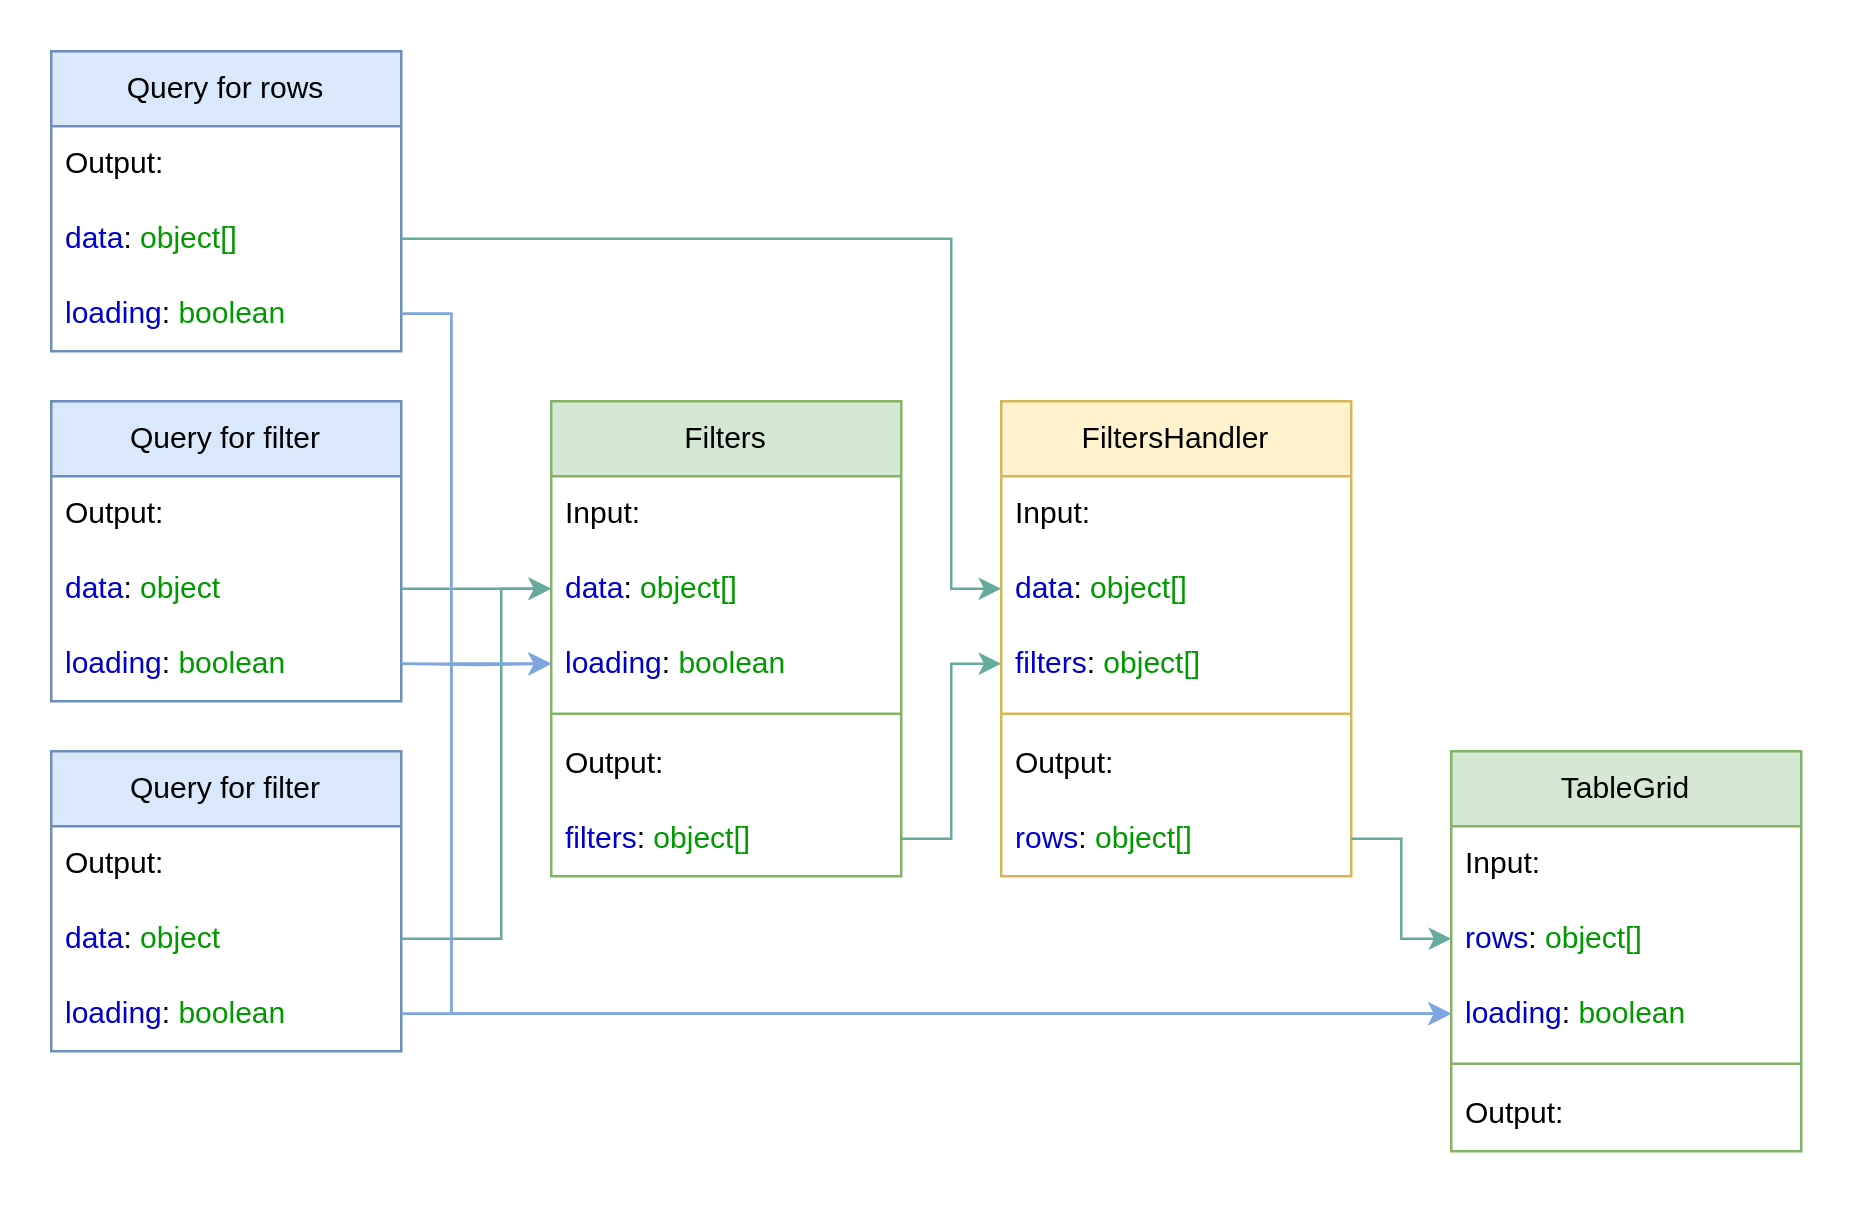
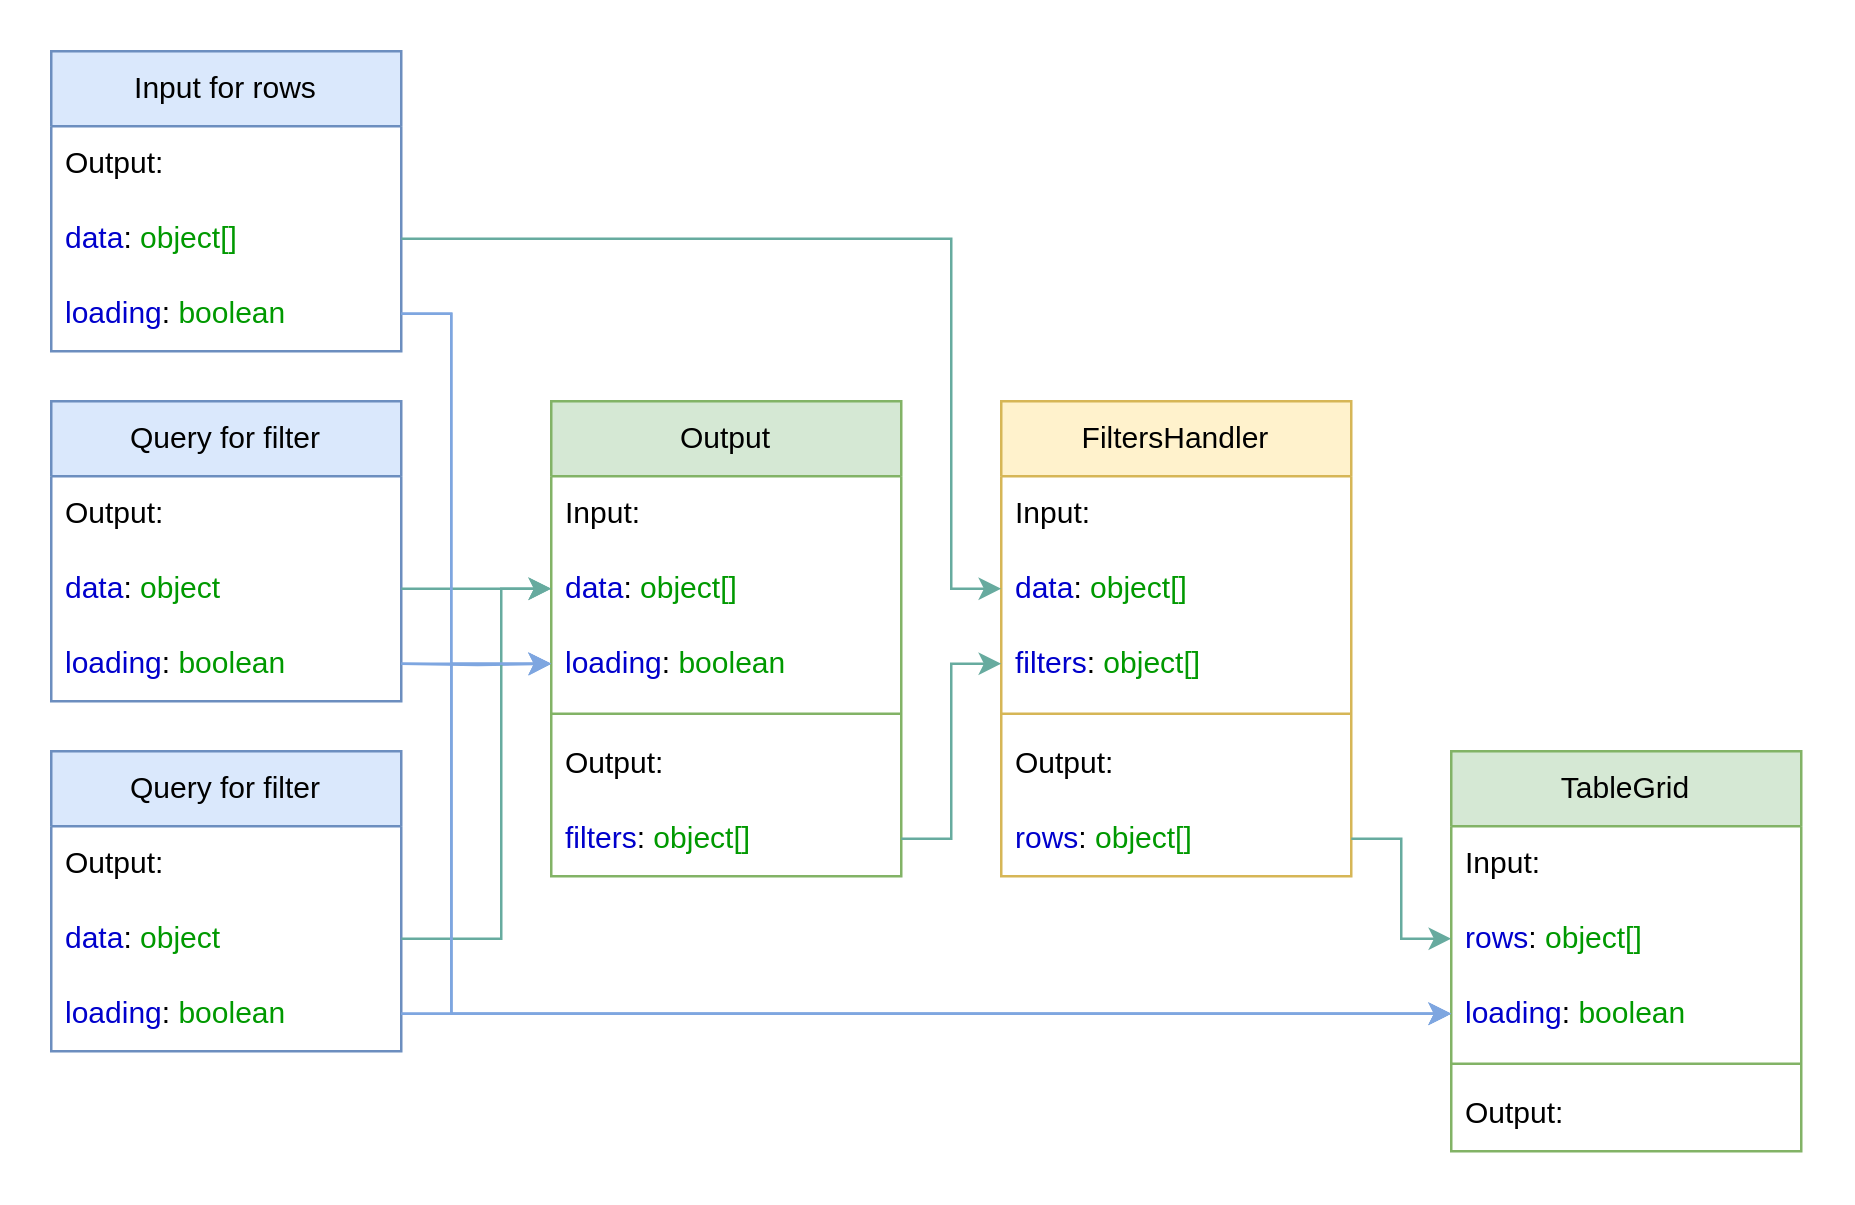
node "Query for rows": label "Query for rows" -> "Input for rows"
node "Filters": label "Filters" -> "Output"
